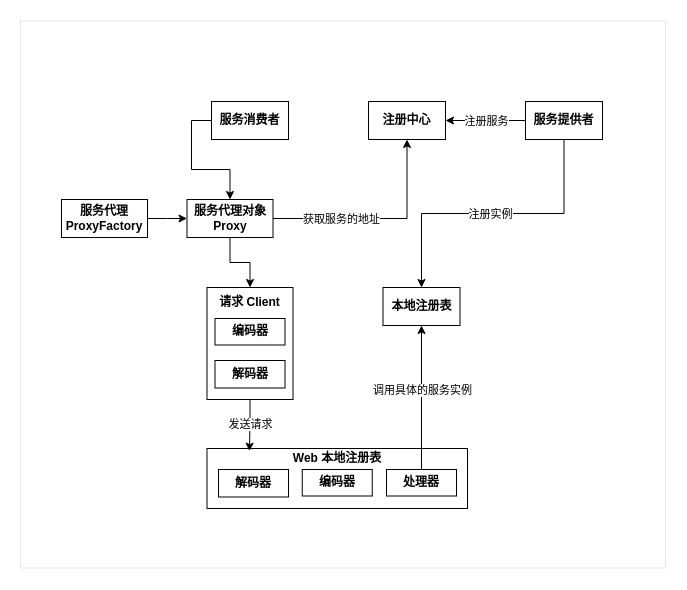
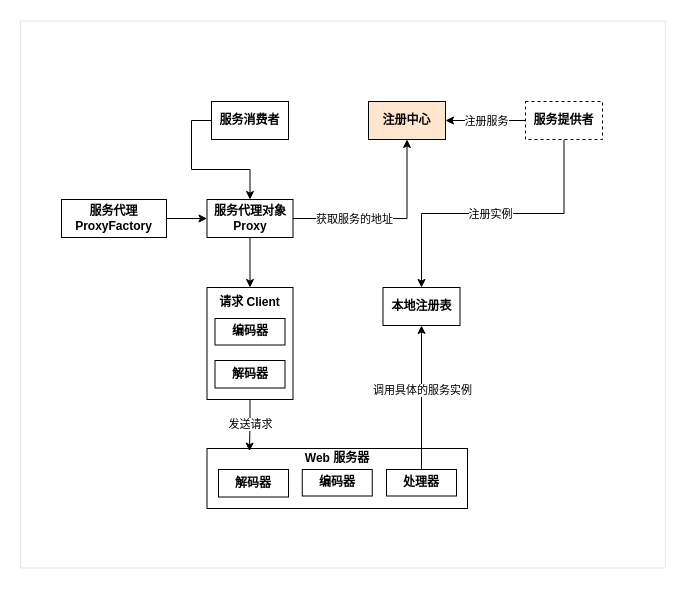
node "注册中心": fillcolor #ffffff -> #ffe6cc
node "服务提供者": style solid -> dashed
node "服务代理 ProxyFactory": size 86x38 -> 105x38
node "服务代理对象 Proxy": moved (230, 219) -> (250, 219)
node "Web 本地注册表": label "Web 本地注册表" -> "Web 服务器"
